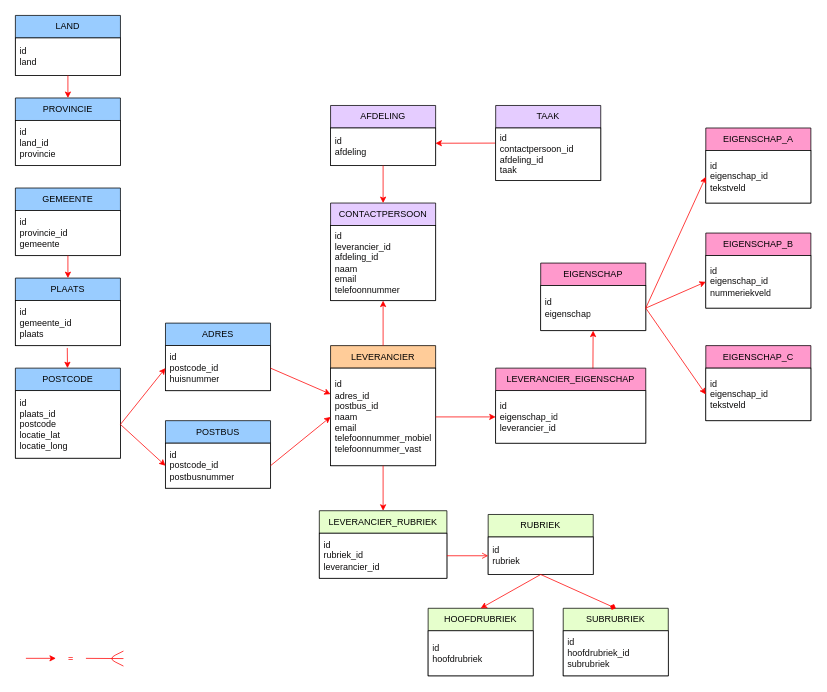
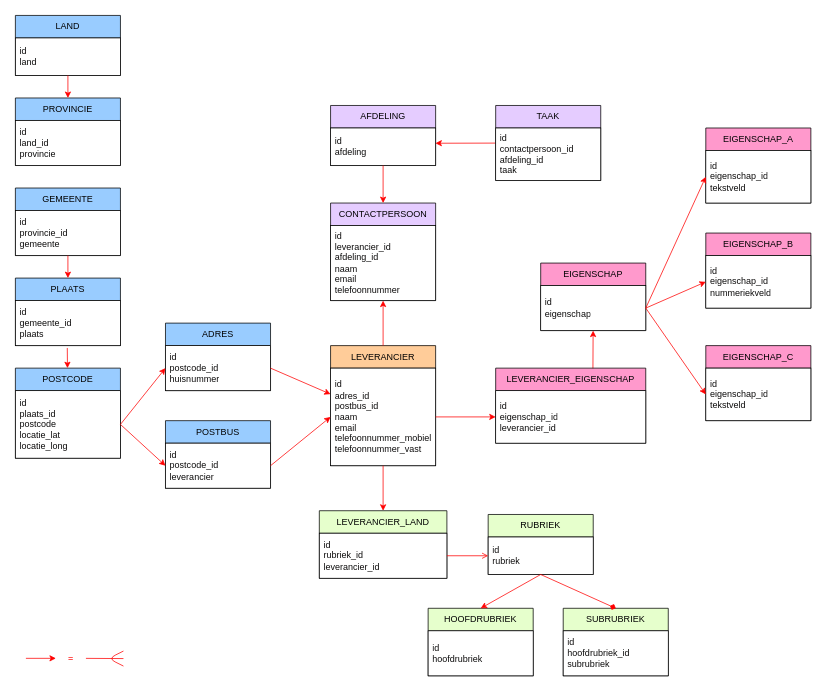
node "id postcode_id postbusnummer": label "id postcode_id postbusnummer" -> "id postcode_id leverancier"
node "LEVERANCIER_RUBRIEK": label "LEVERANCIER_RUBRIEK" -> "LEVERANCIER_LAND"
